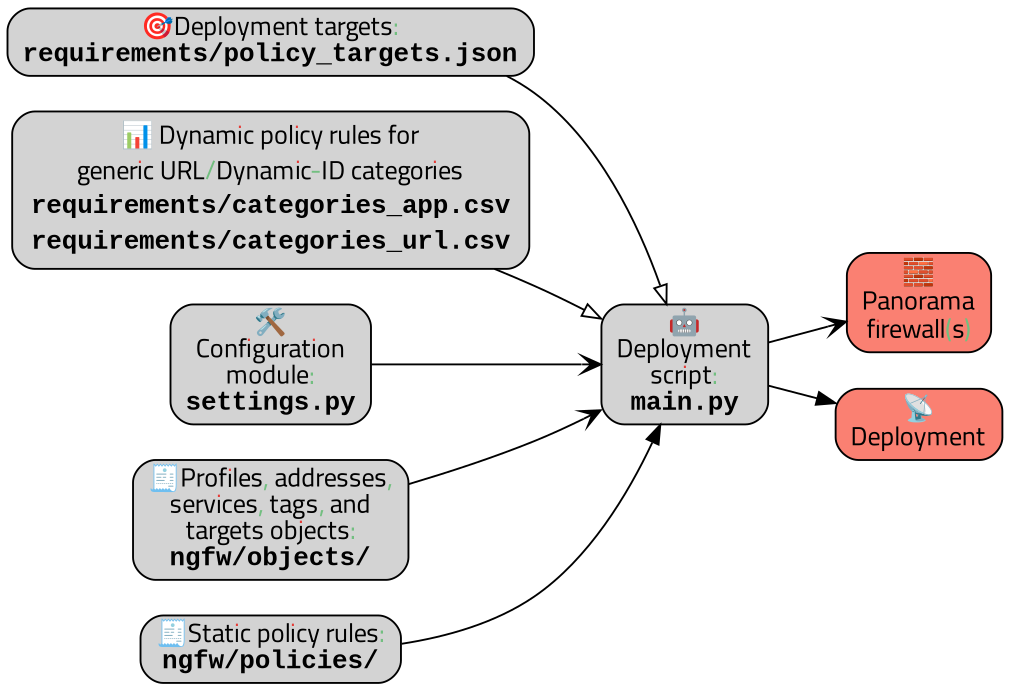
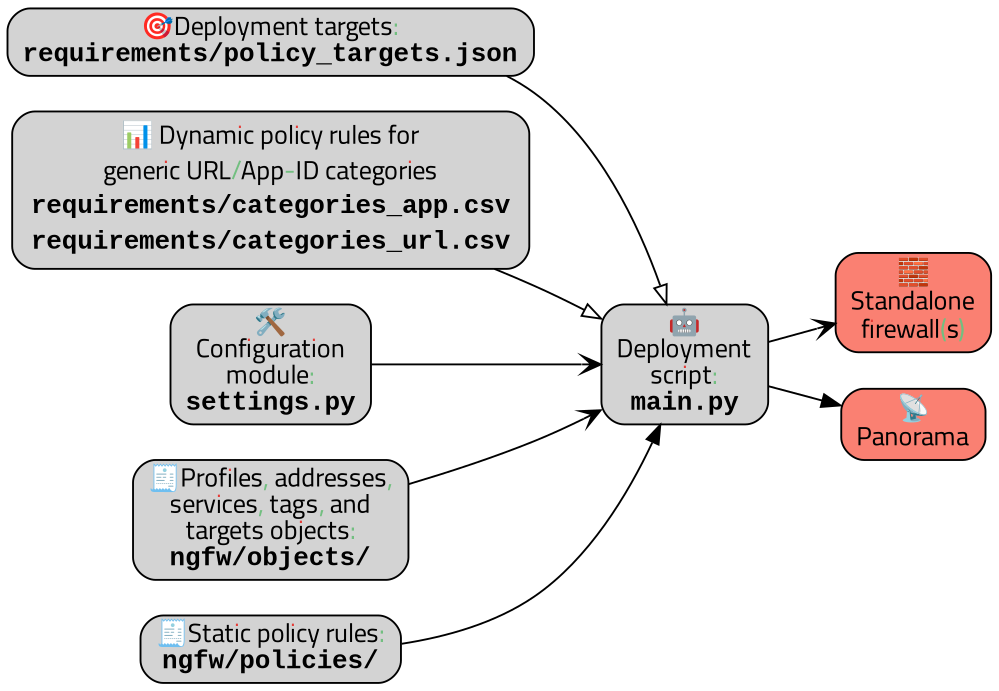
node "📊 Dynamic policy rules for": text "generic URL/Dynamic-ID categories" -> "generic URL/App-ID categories"
node "🧱 Panorama firewall(s)": label "🧱 Panorama firewall(s)" -> "🧱 Standalone firewall(s)"
node "📡 Deployment": label "📡 Deployment" -> "📡 Panorama"
